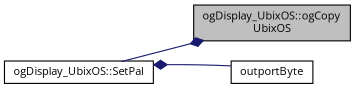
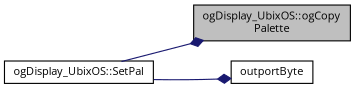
node "ogDisplay_UbixOS::ogCopy UbixOS": label "ogDisplay_UbixOS::ogCopy UbixOS" -> "ogDisplay_UbixOS::ogCopy Palette"
edge "outportByte" -> "ogDisplay_UbixOS::SetPal": reversed
